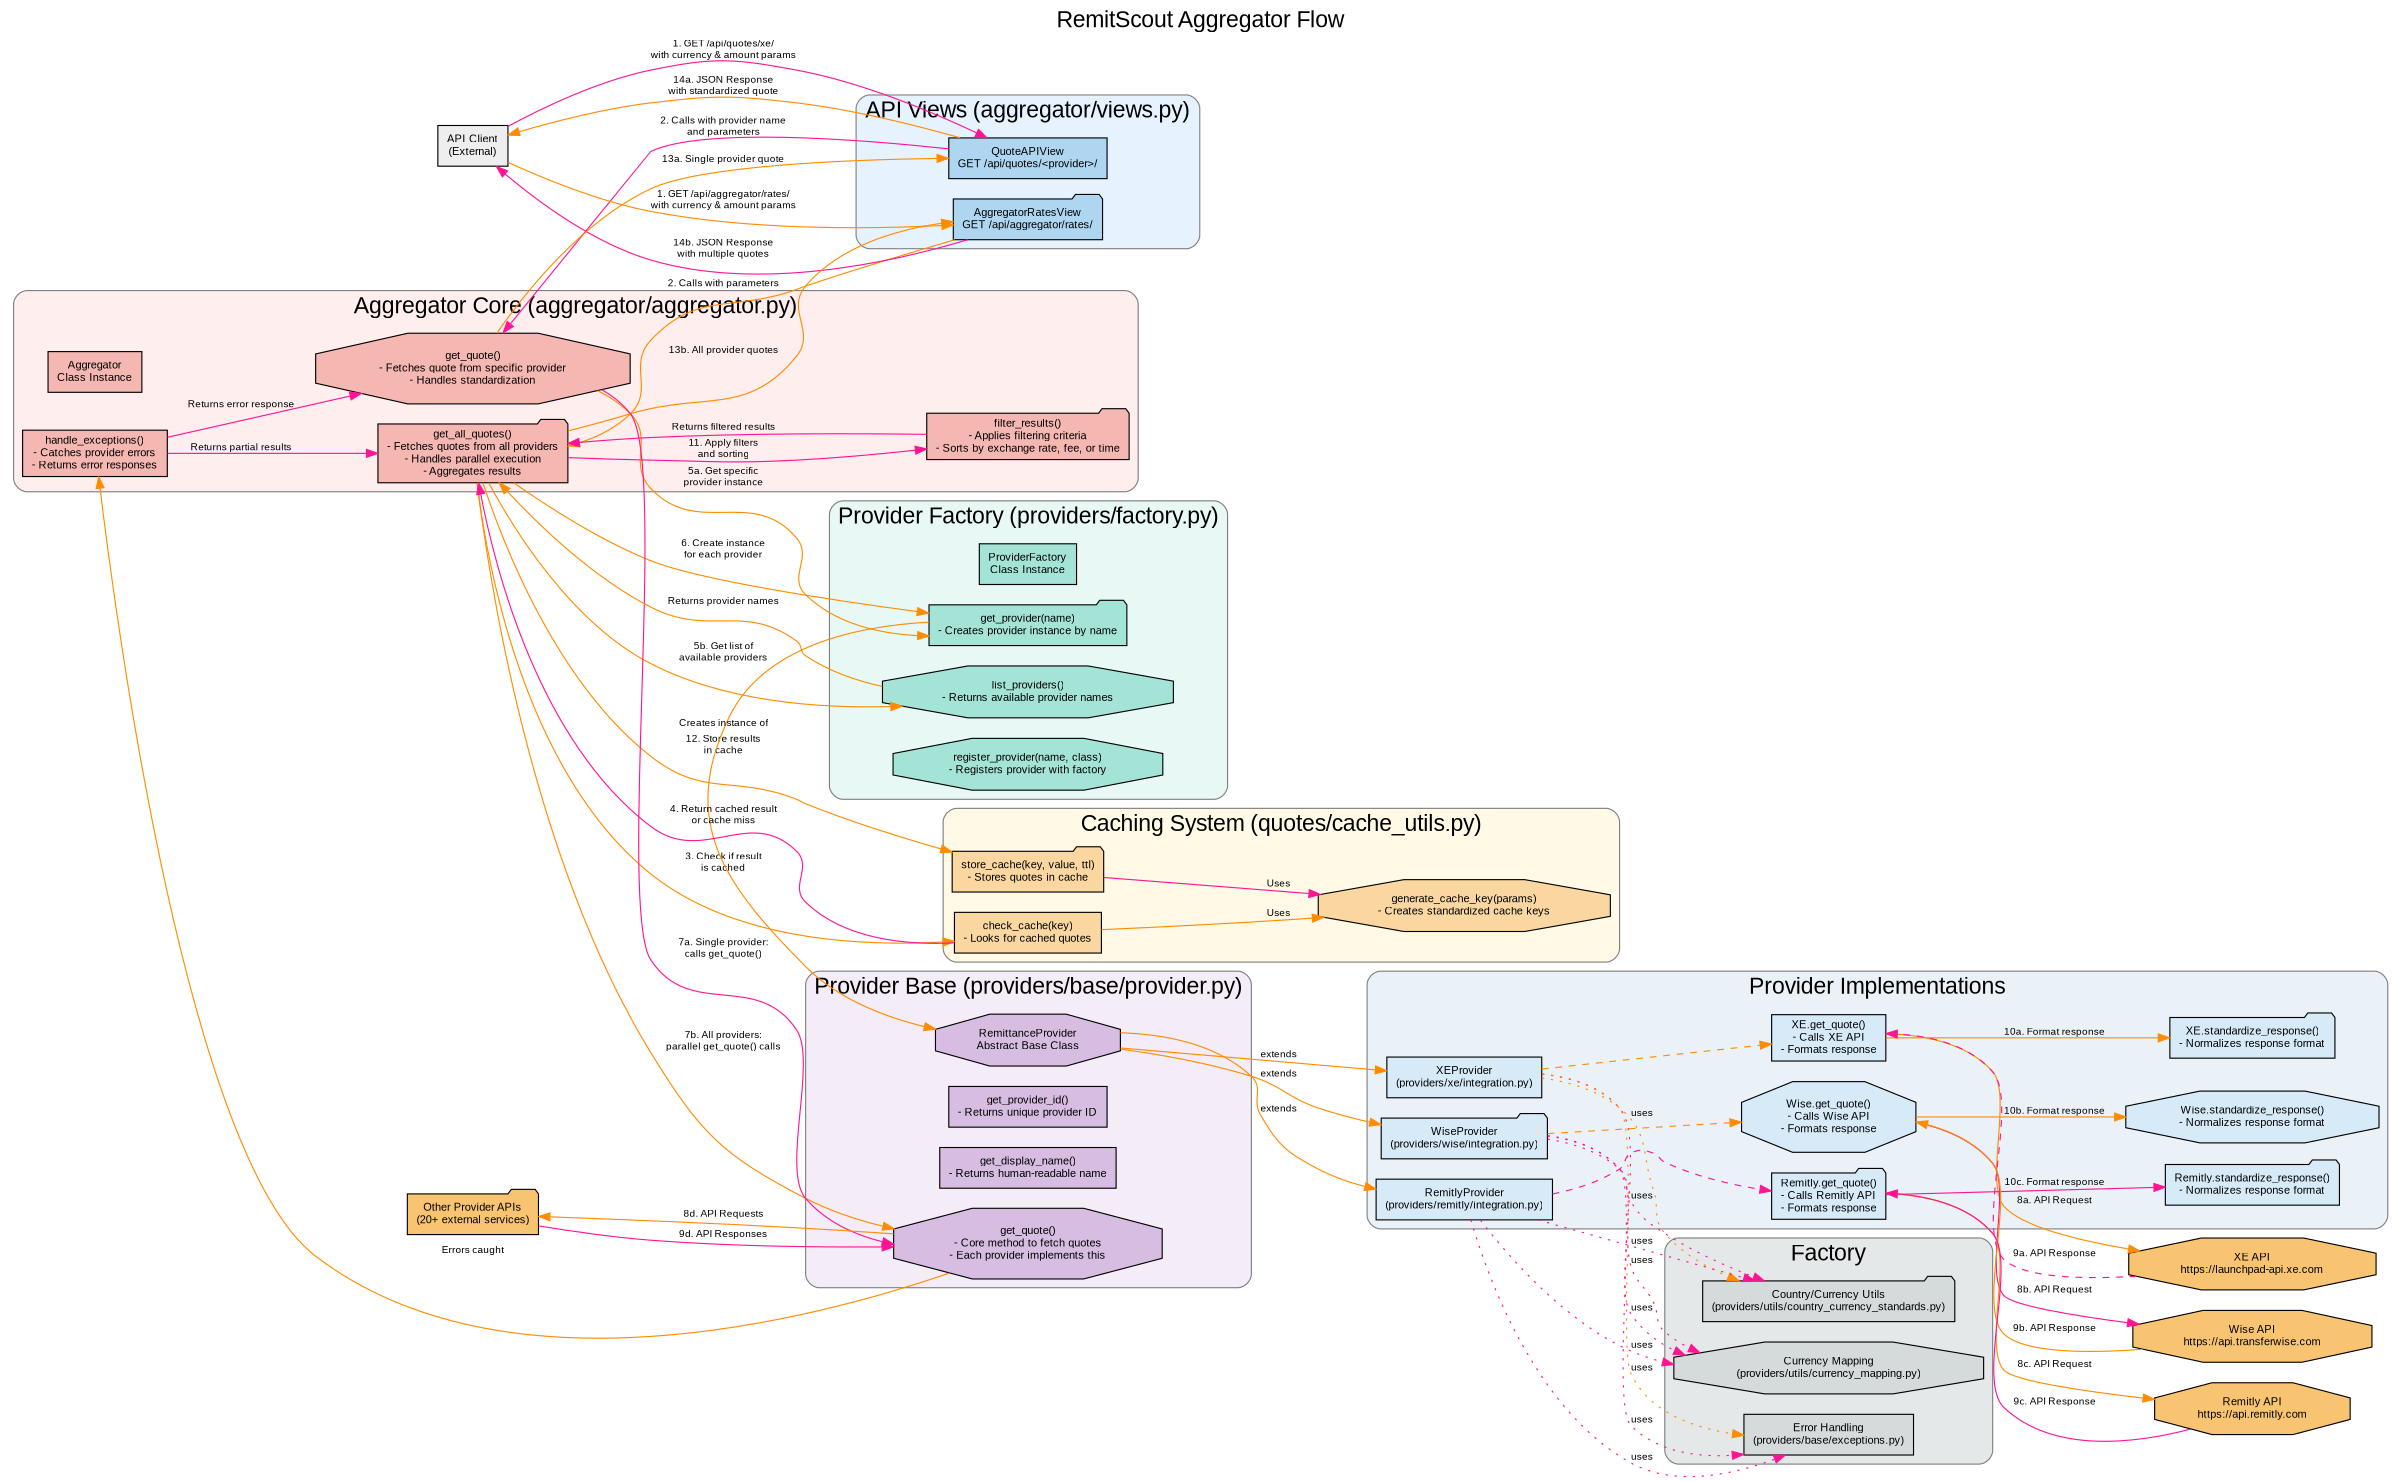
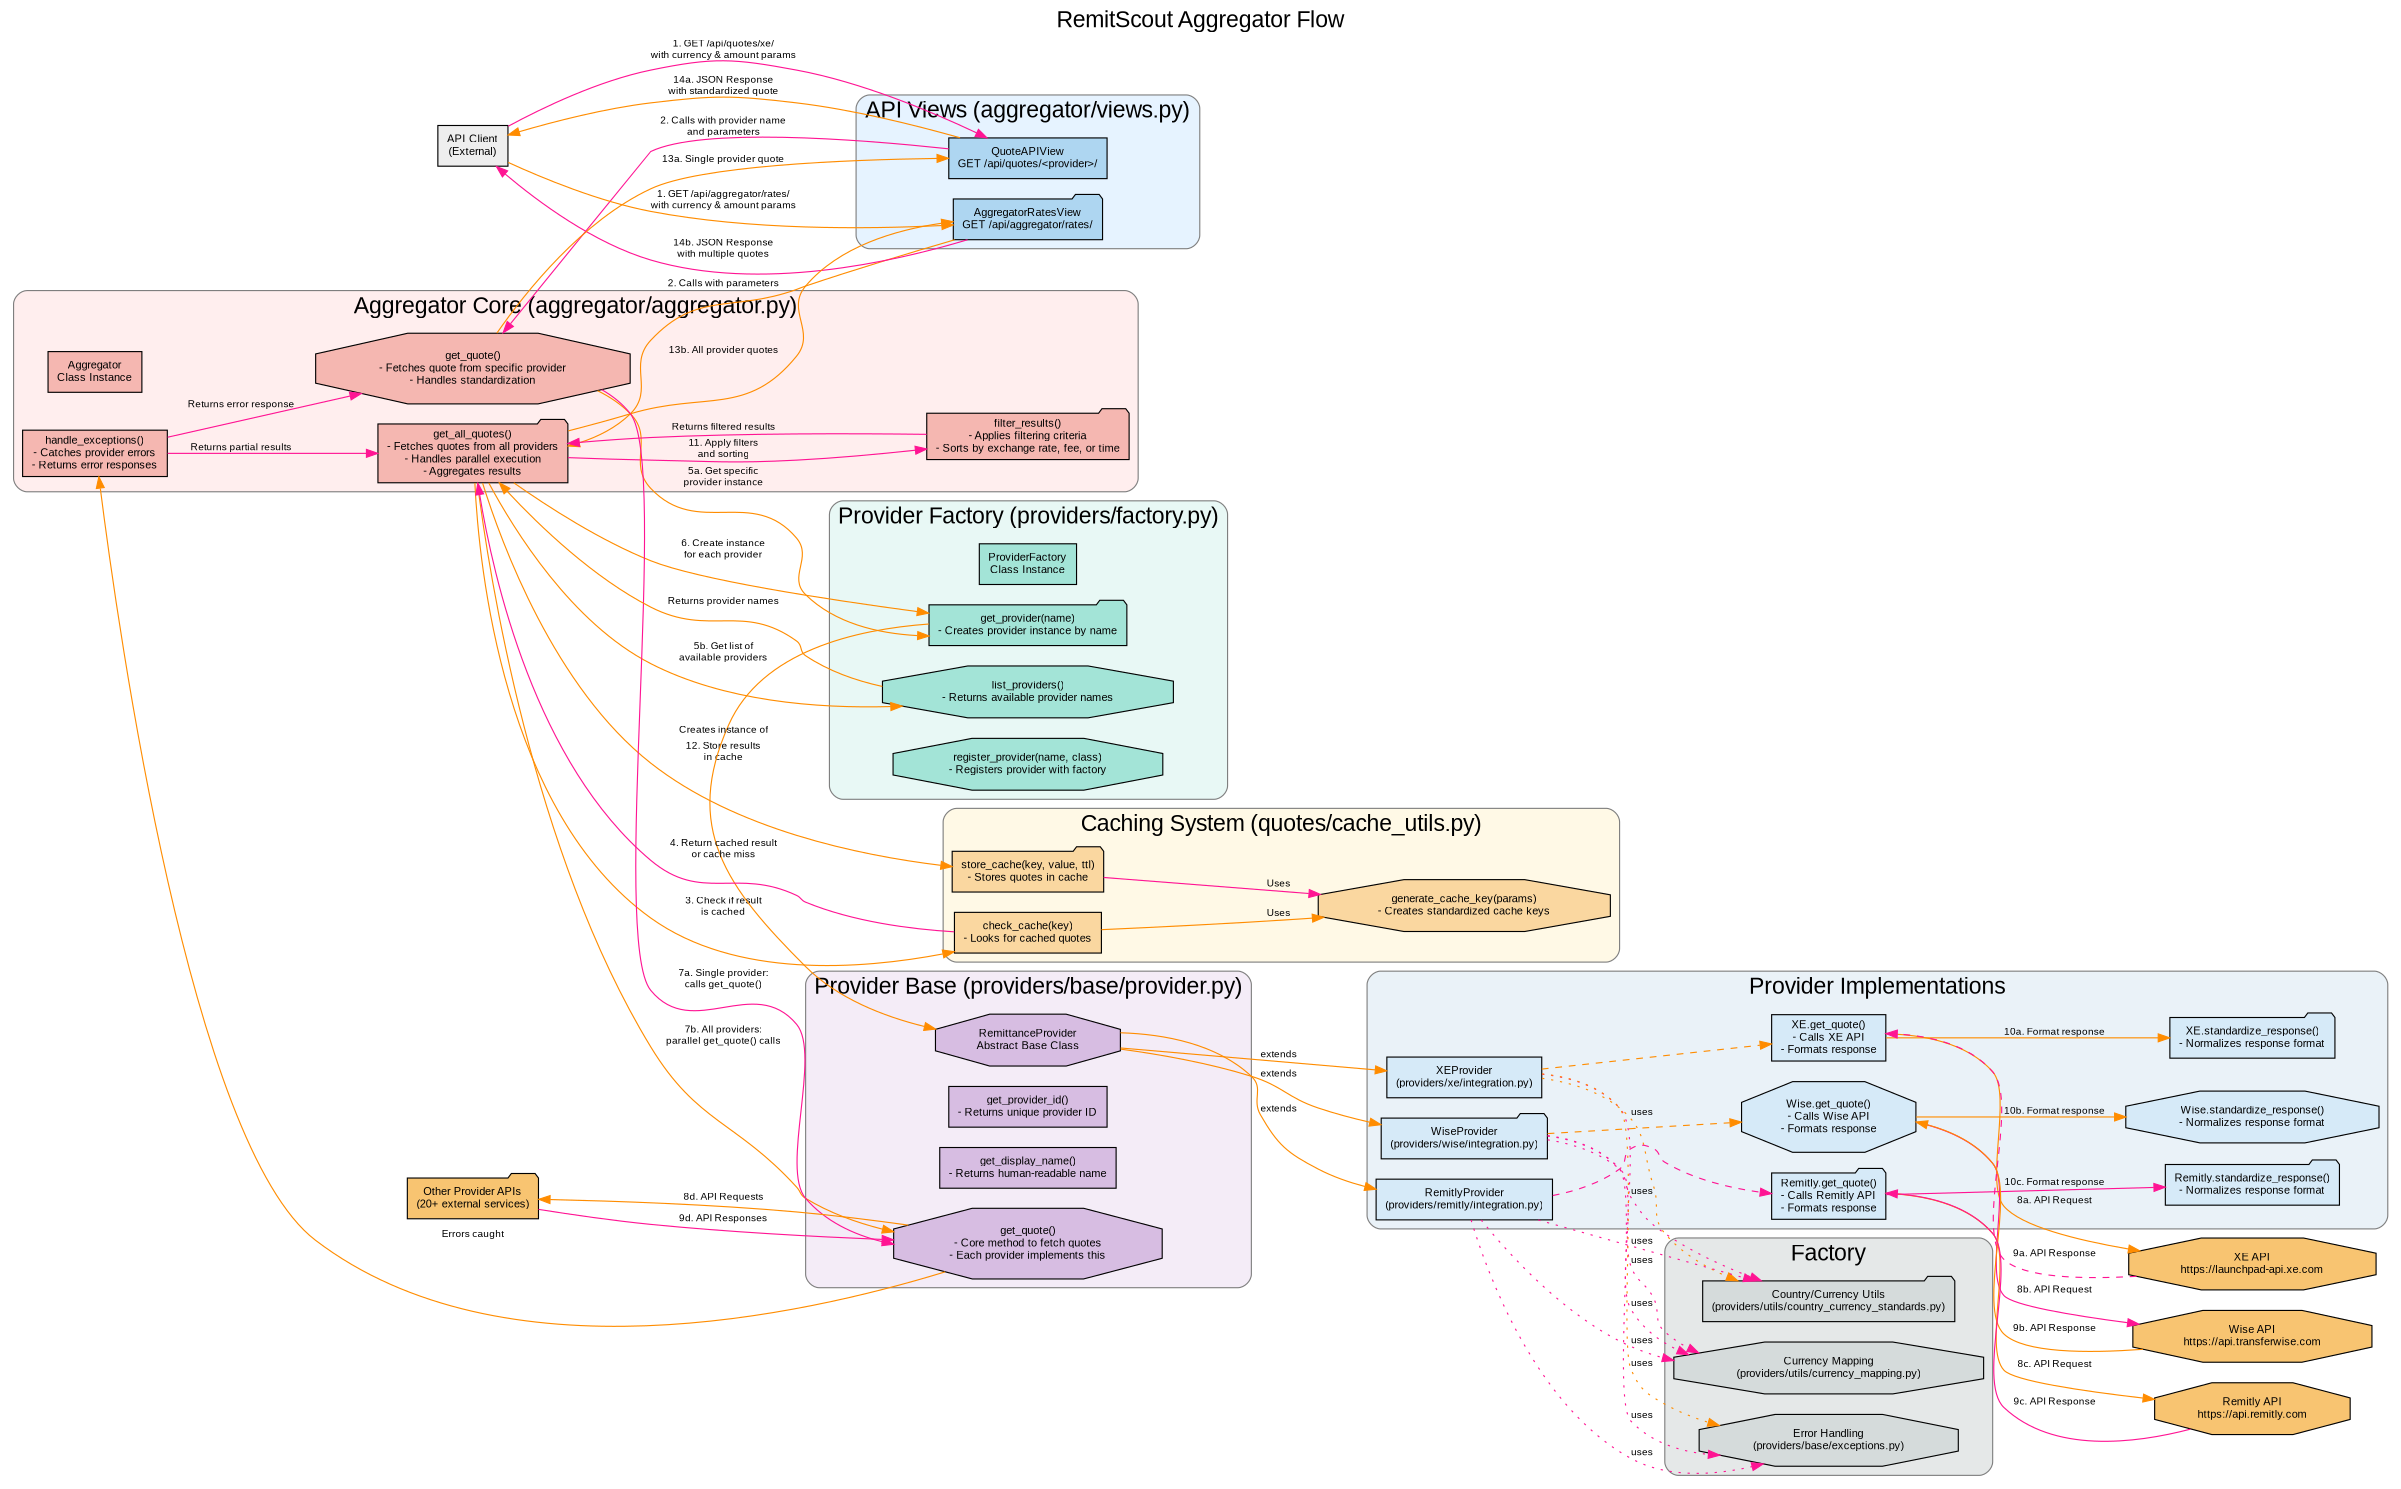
node "Error Handling (providers/base/exceptions.py)": shape box -> octagon
